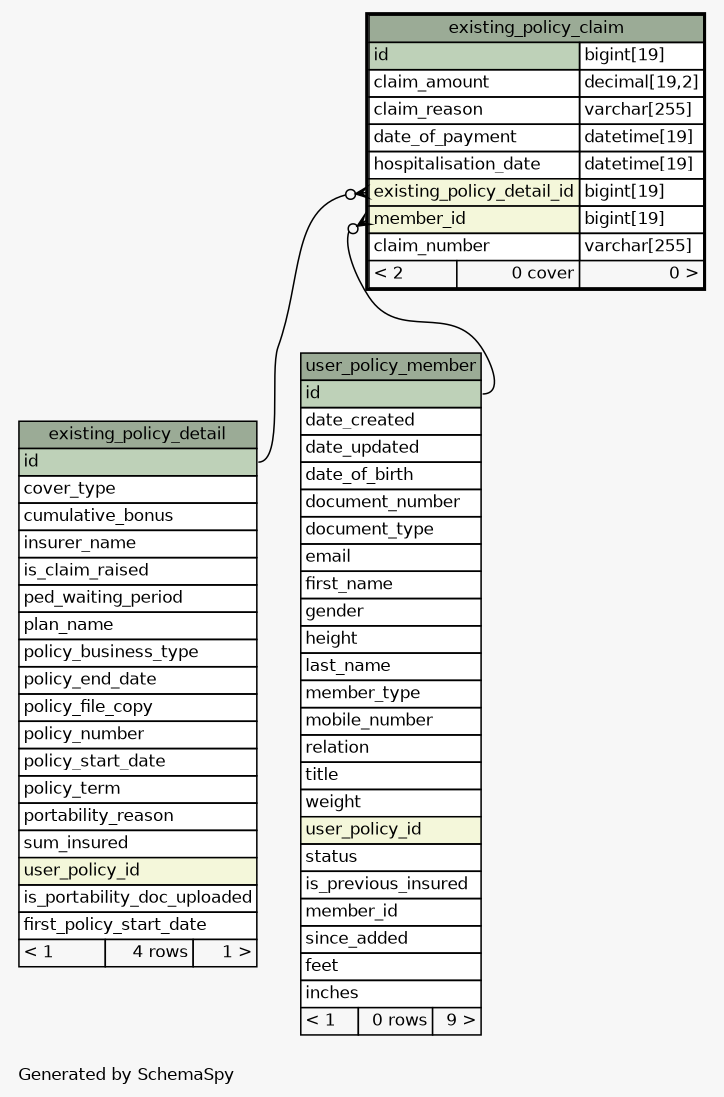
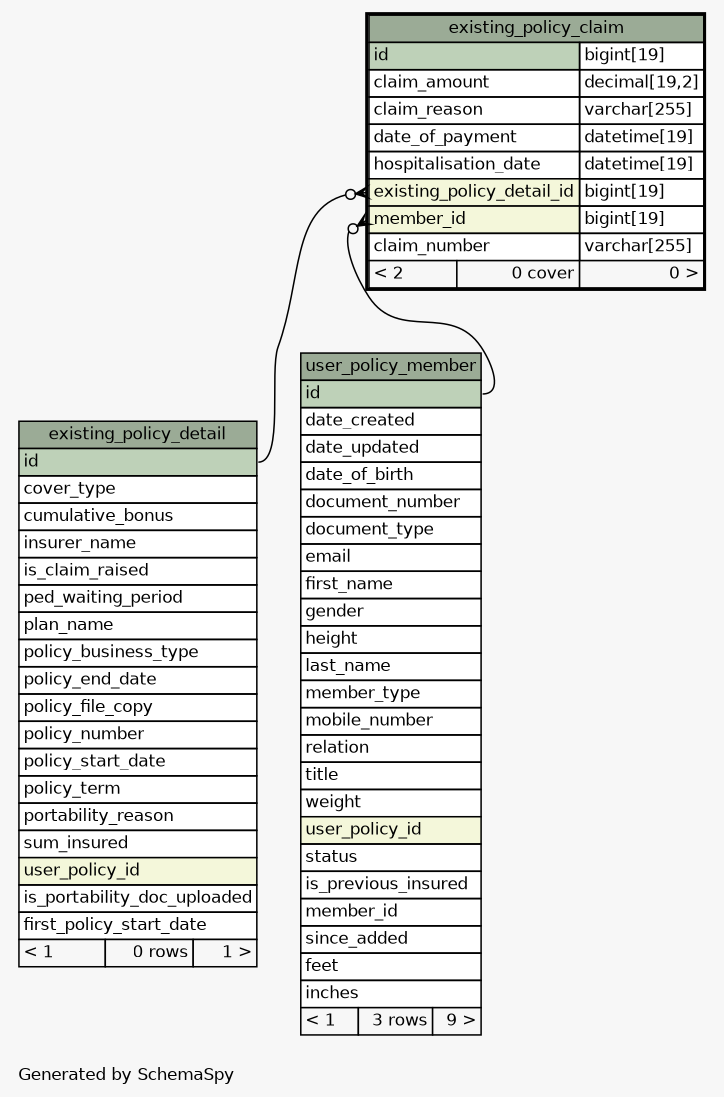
node "existing_policy_detail": text "4 rows" -> "0 rows"
node "user_policy_member": text "0 rows" -> "3 rows"
